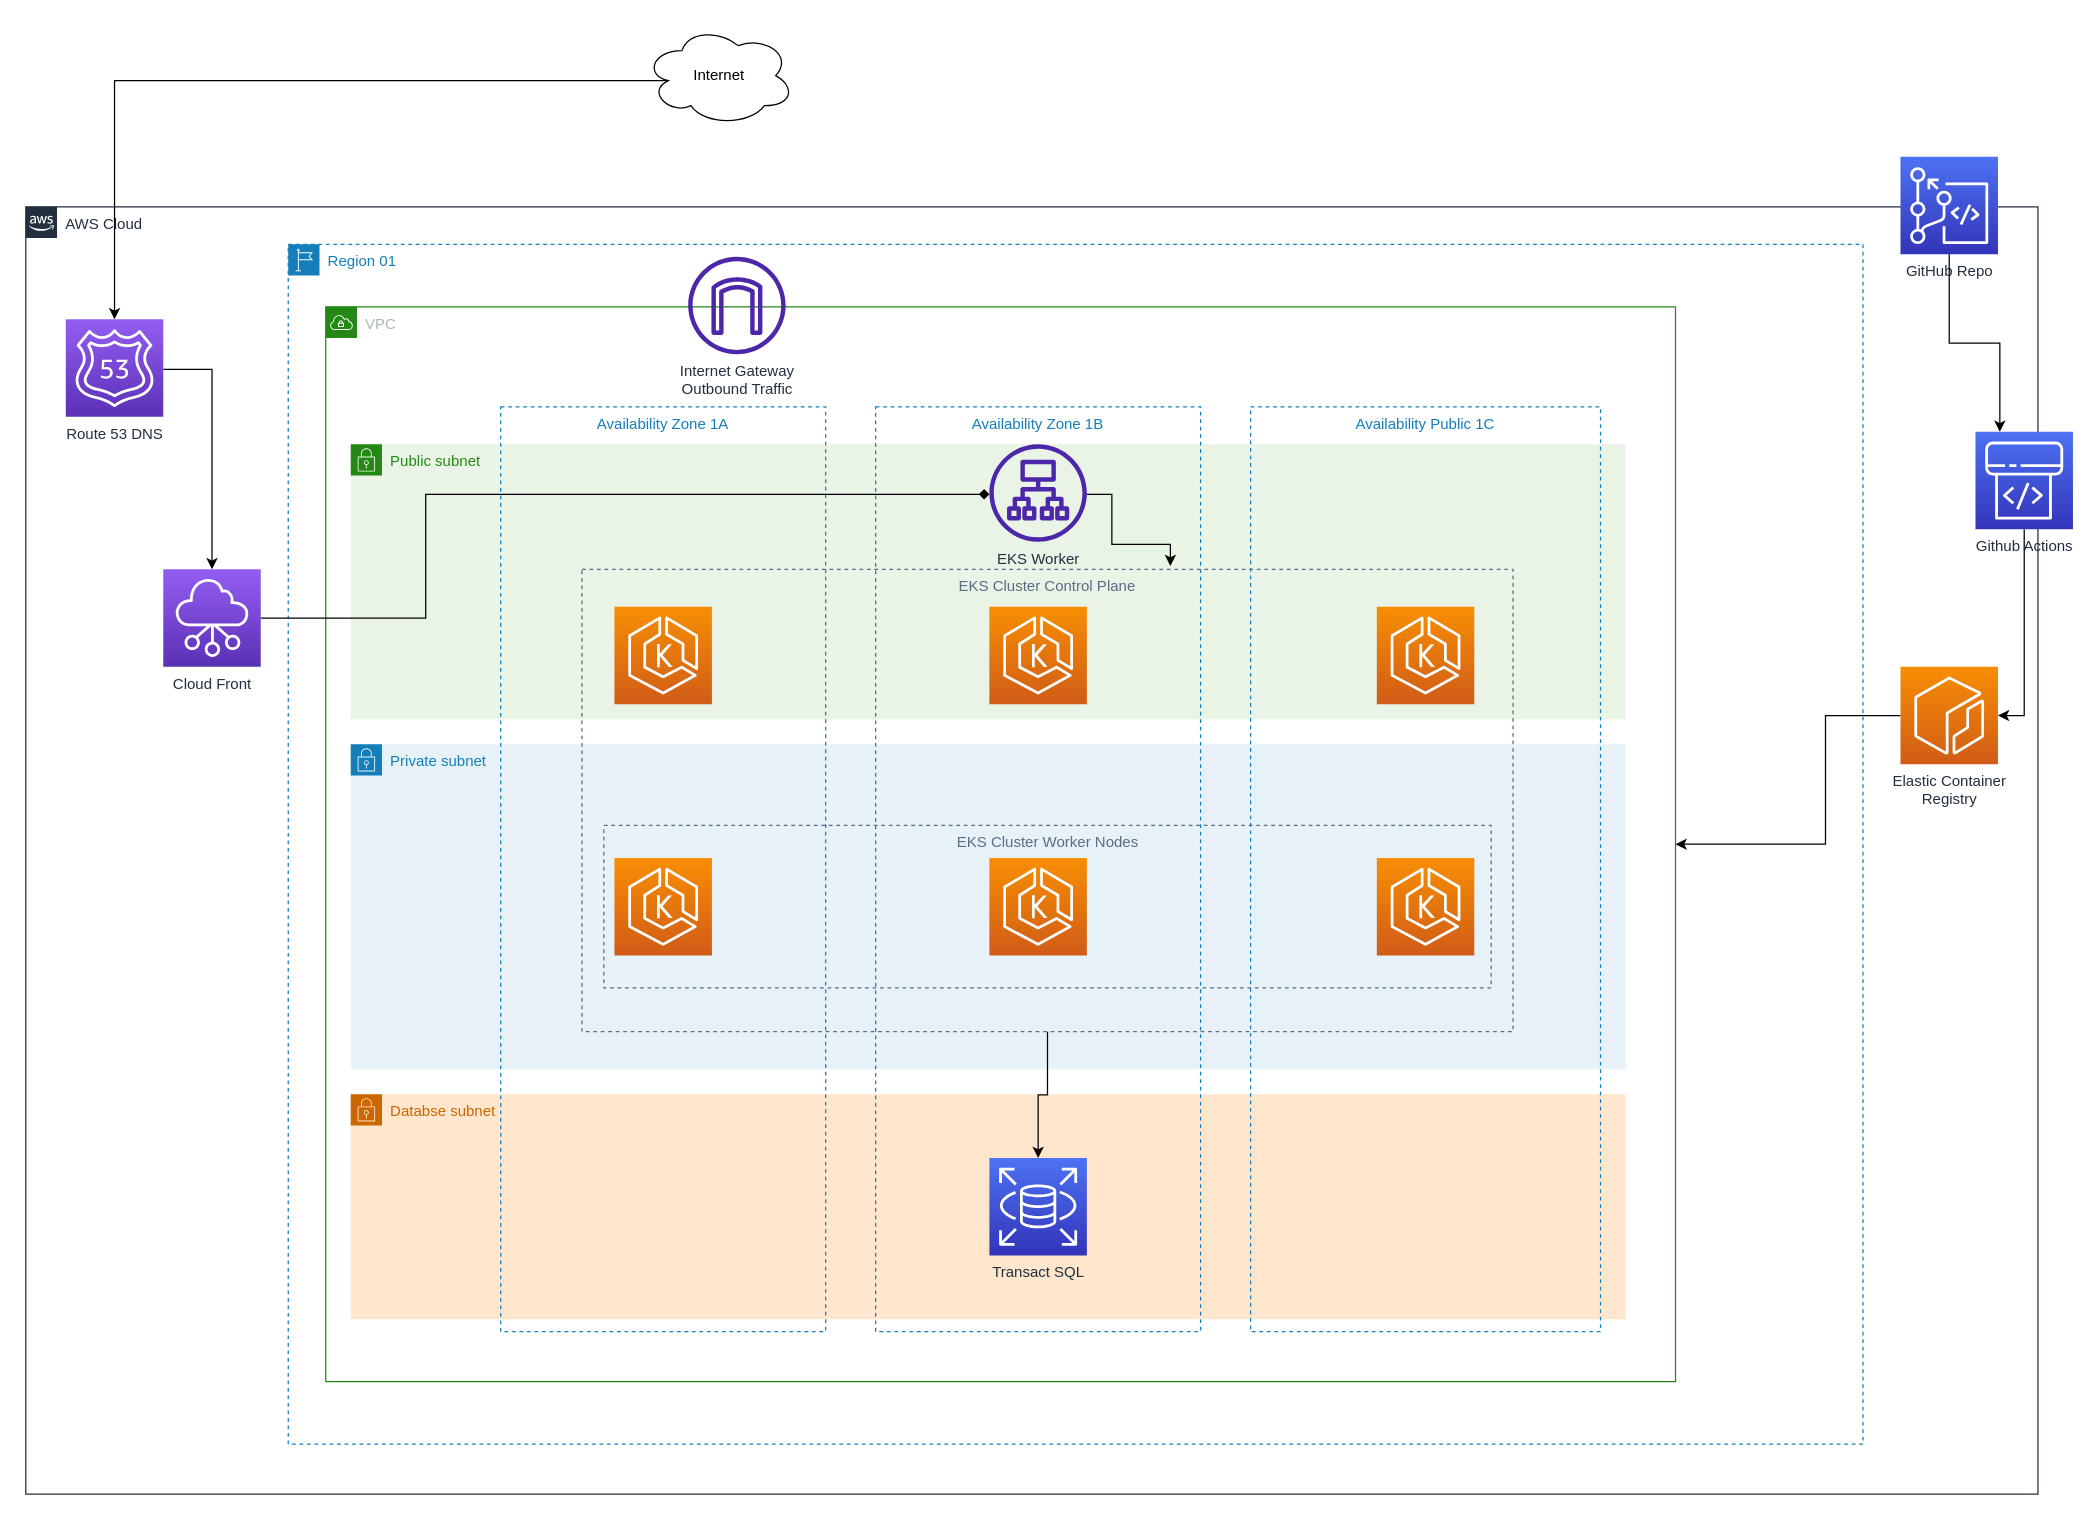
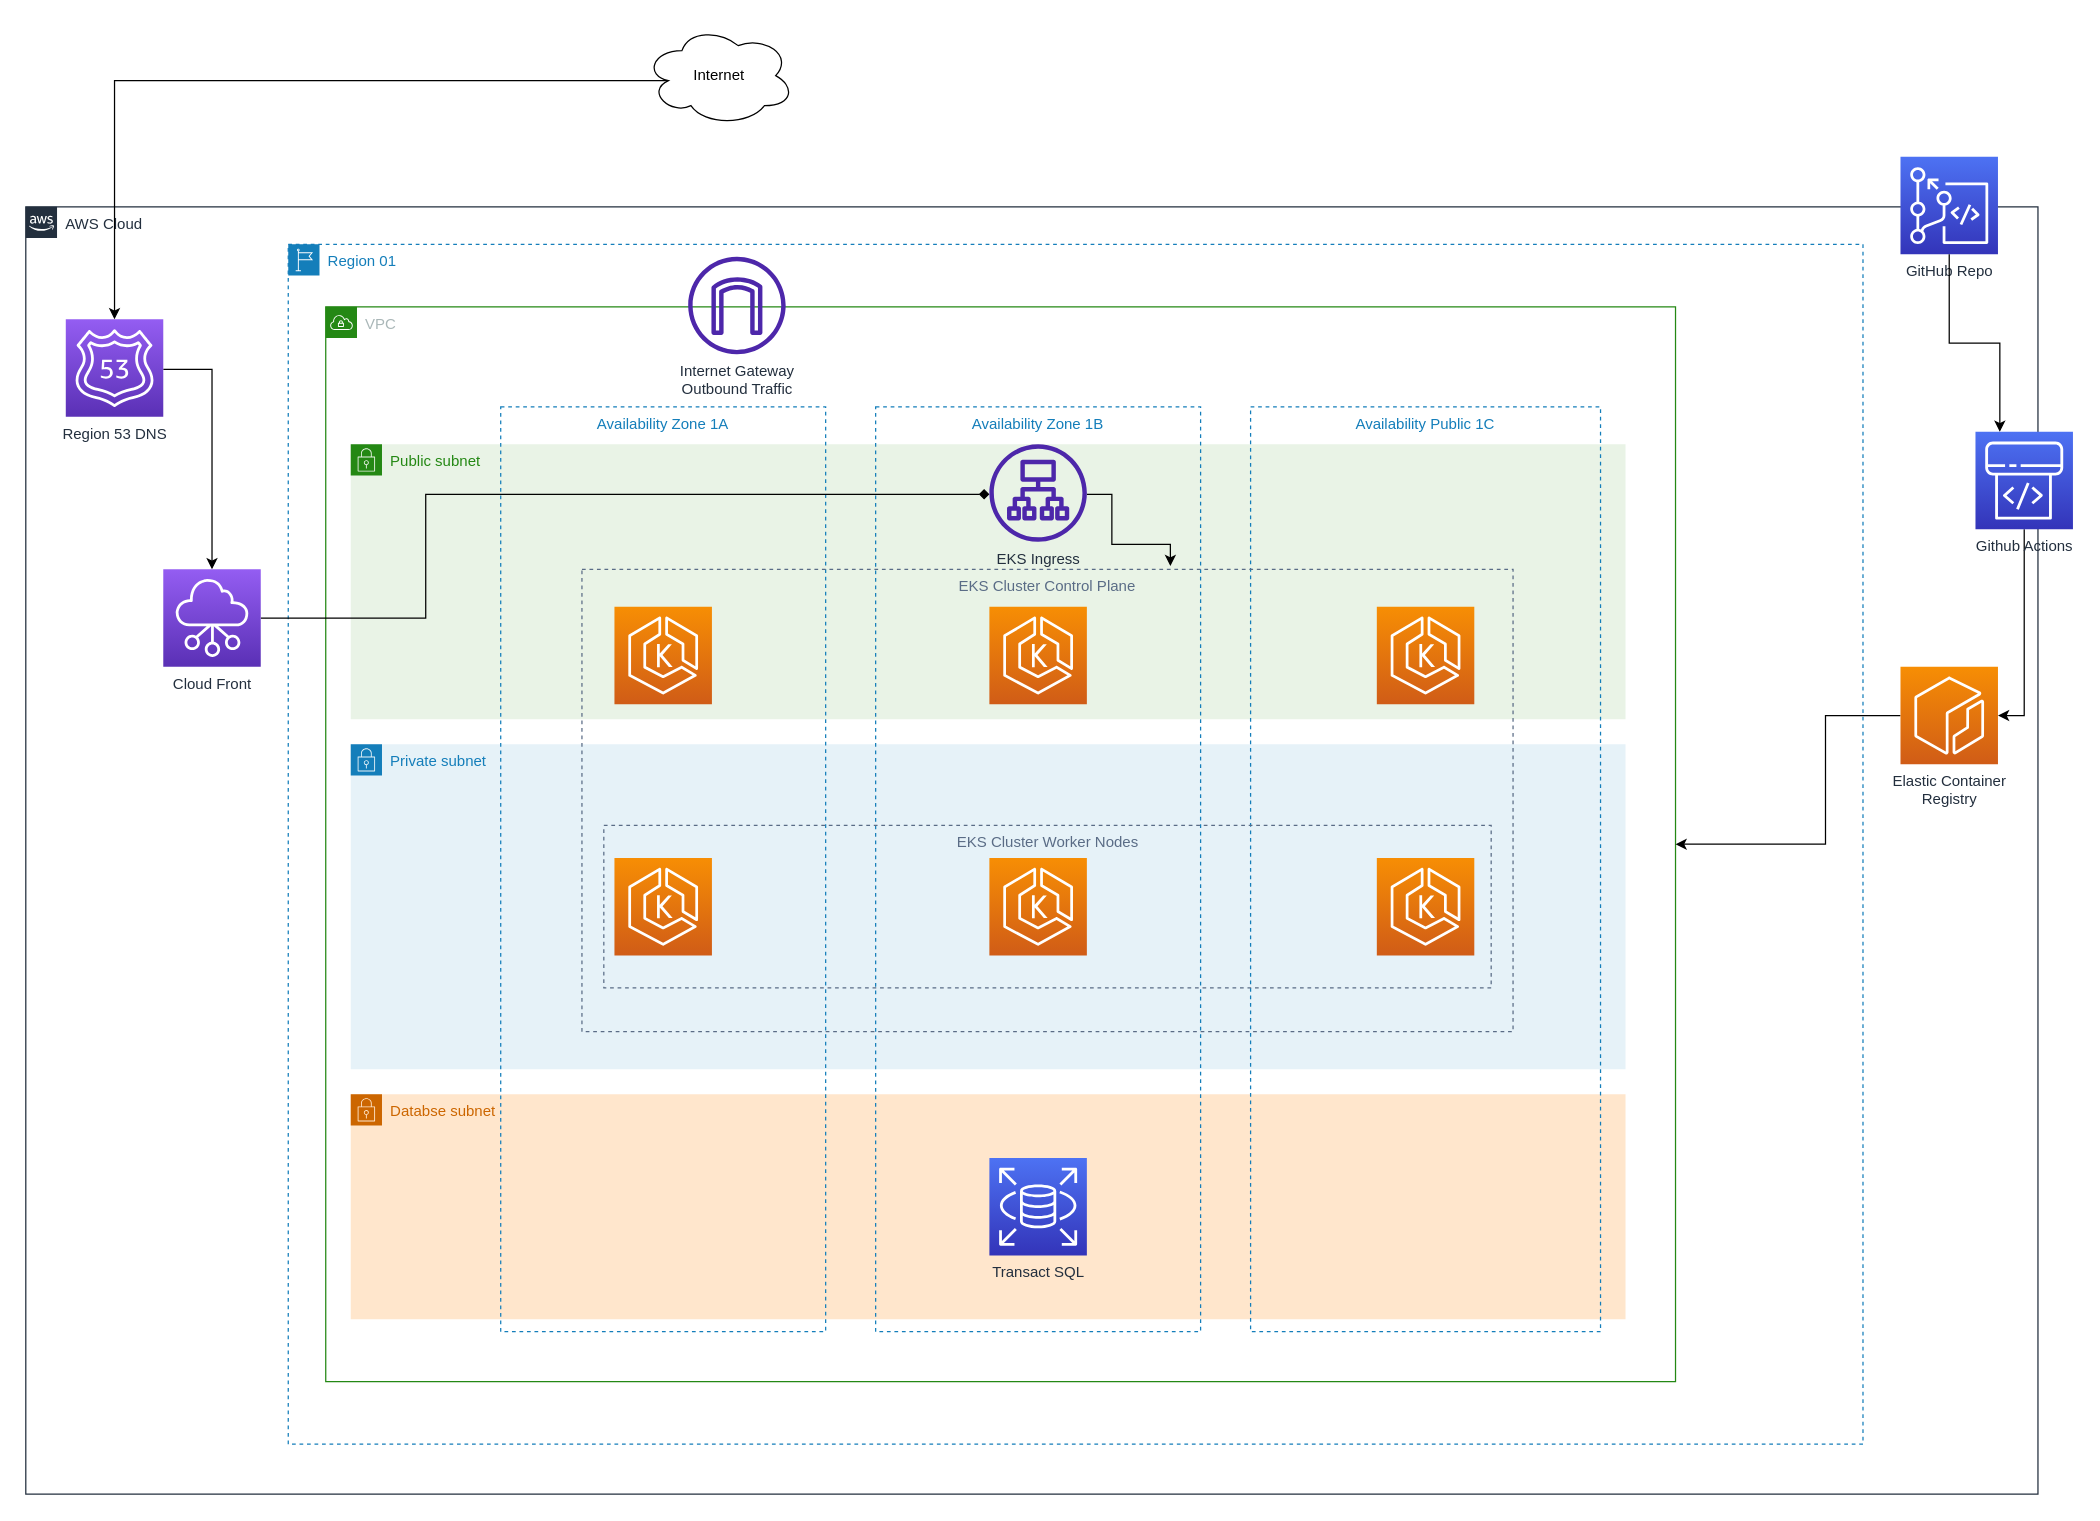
node "Route 53 DNS": label "Route 53 DNS" -> "Region 53 DNS"
node "EKS Worker": label "EKS Worker" -> "EKS Ingress"
edge "EKS Cluster Control Plane" -> "Transact SQL": removed
